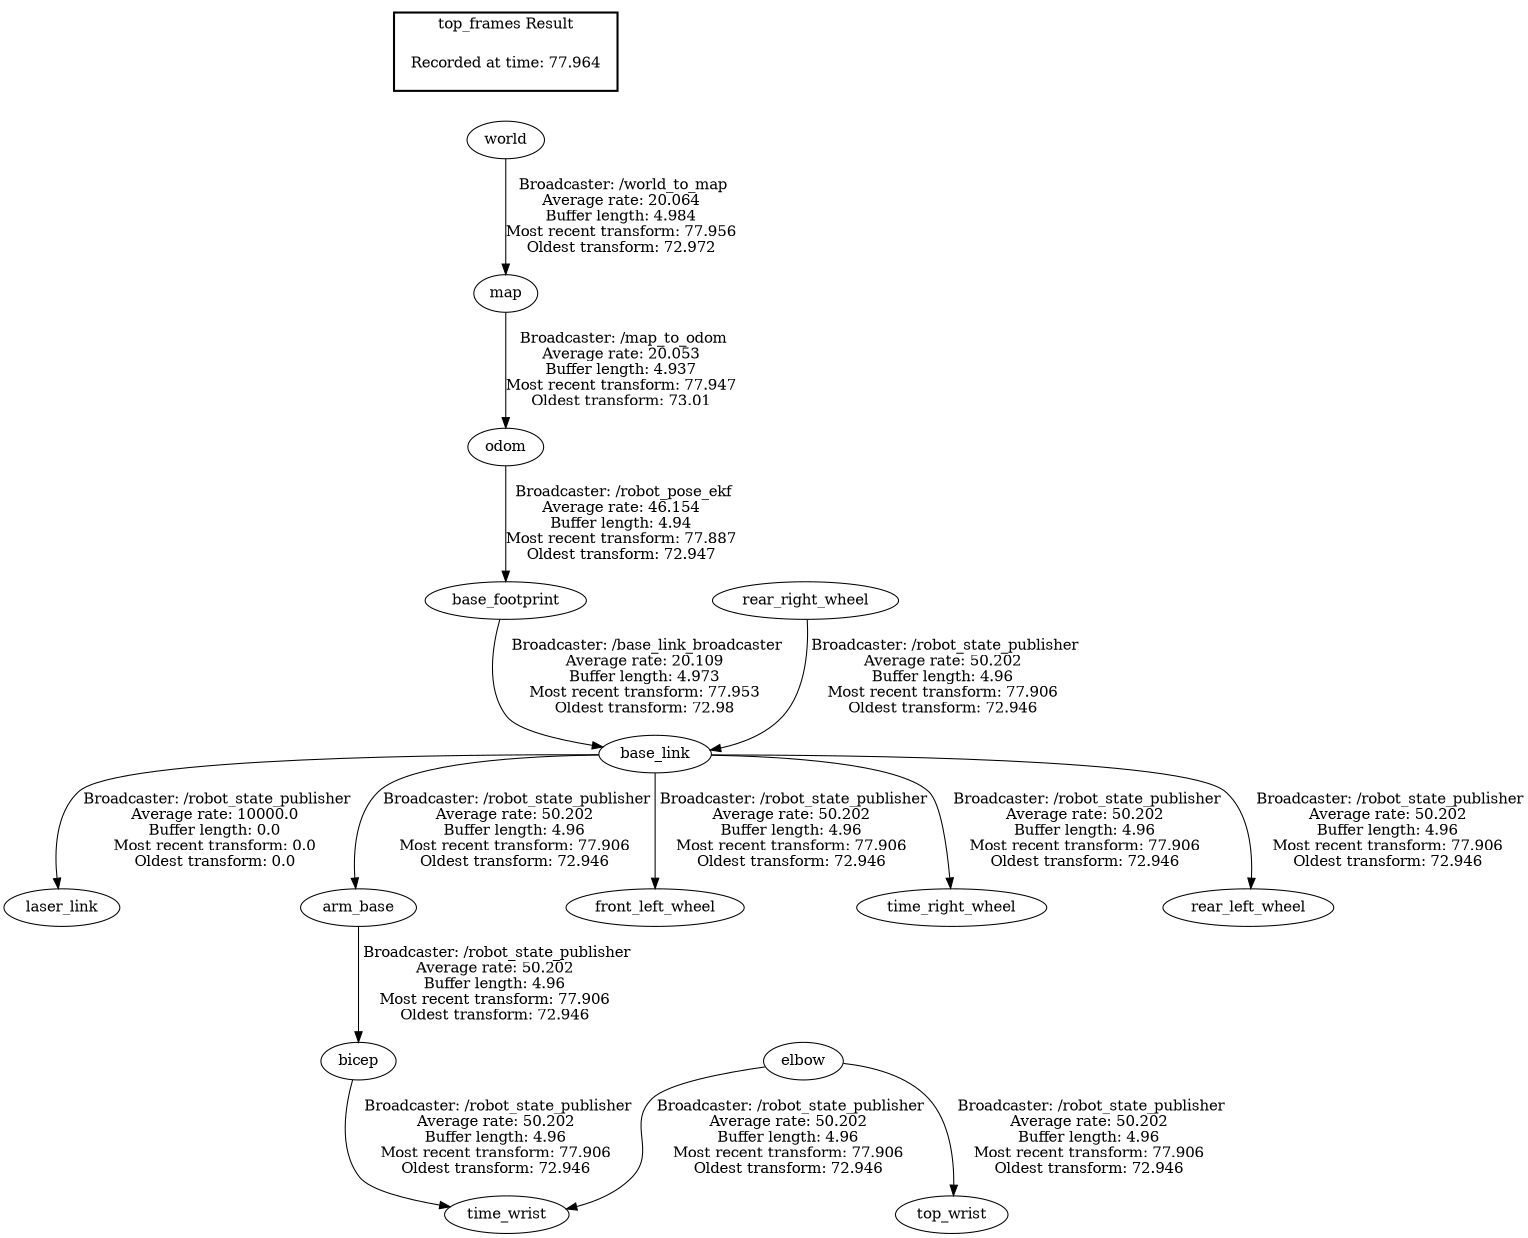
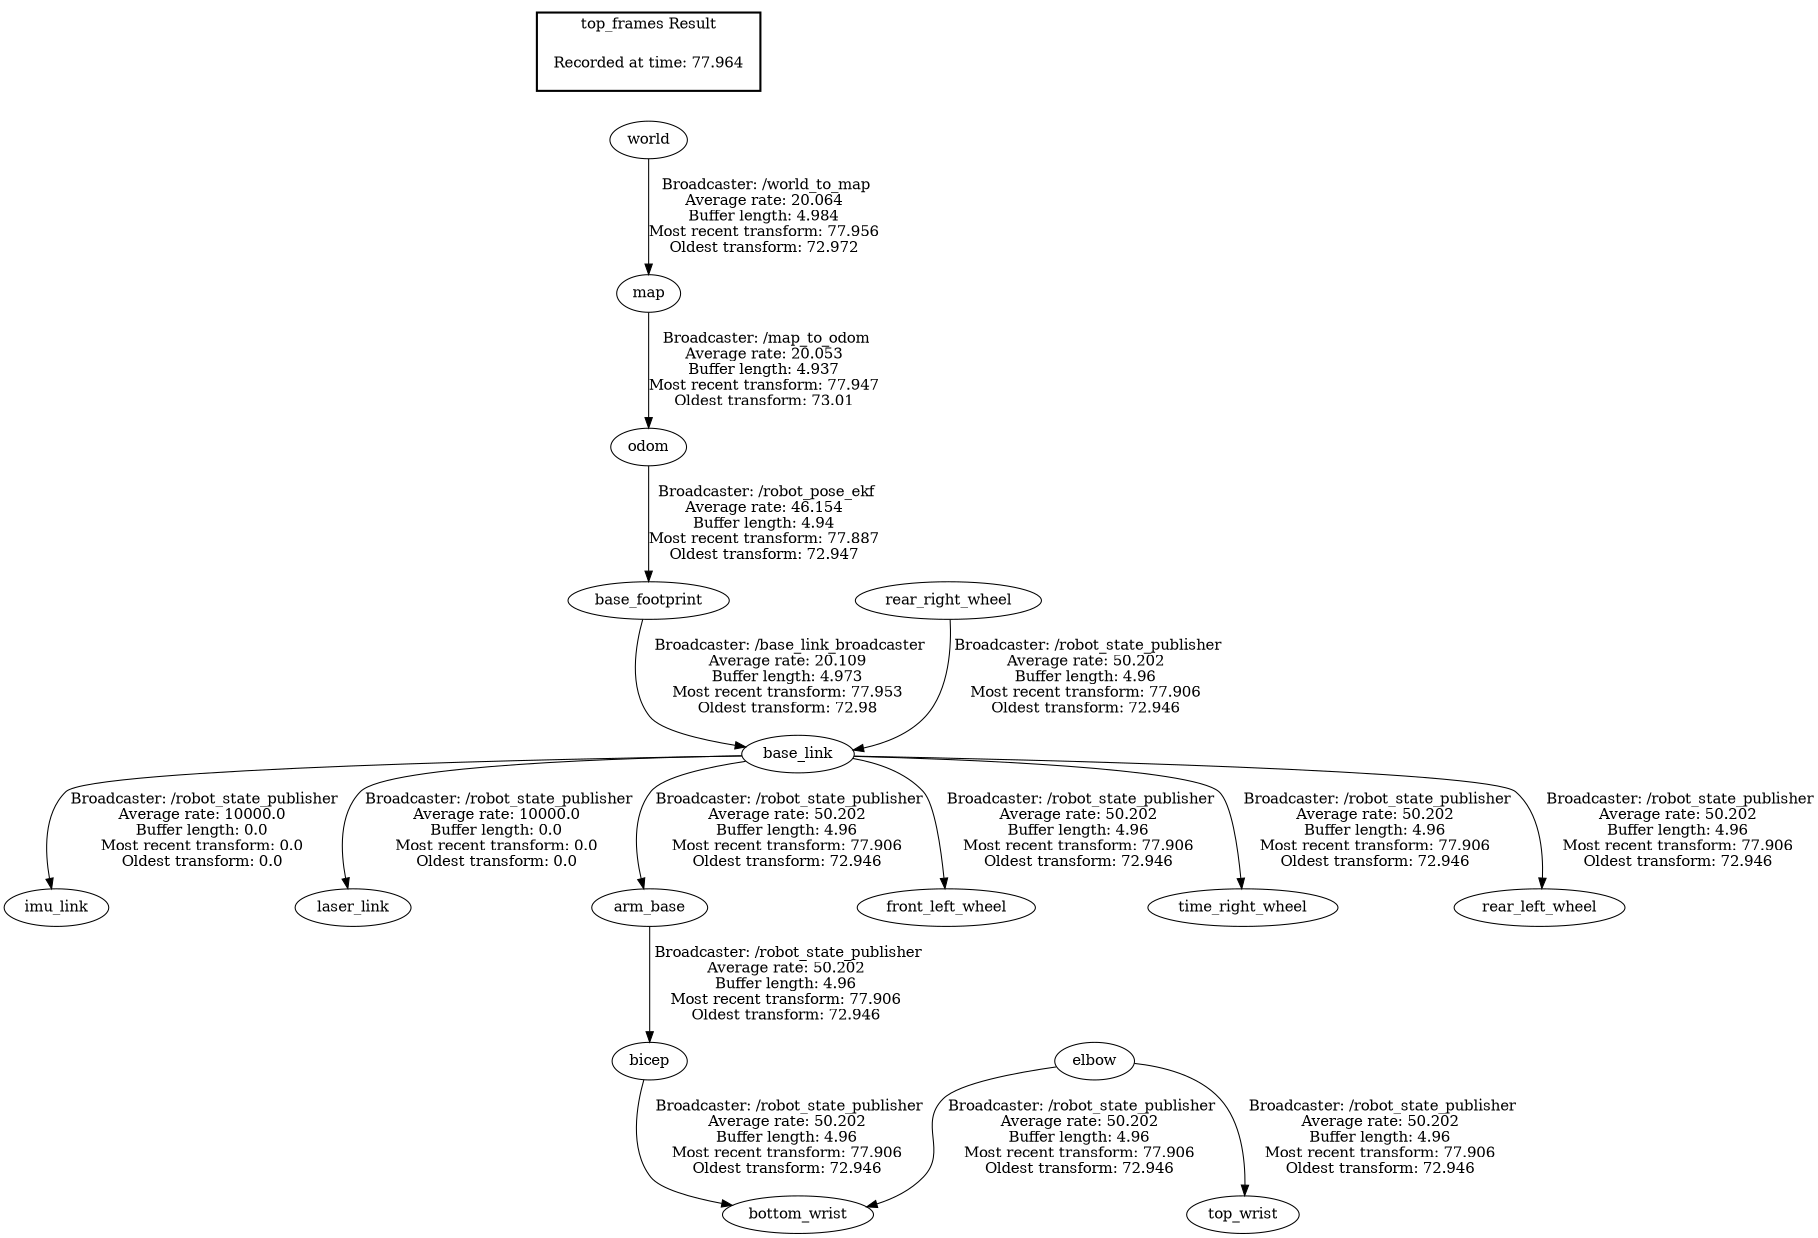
node "imu_link": added
node "time_wrist": label "time_wrist" -> "bottom_wrist"
